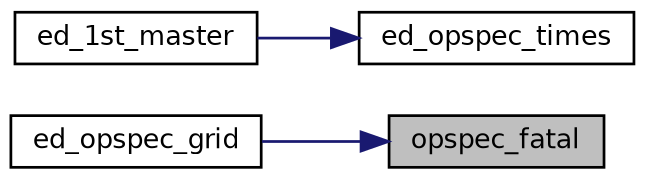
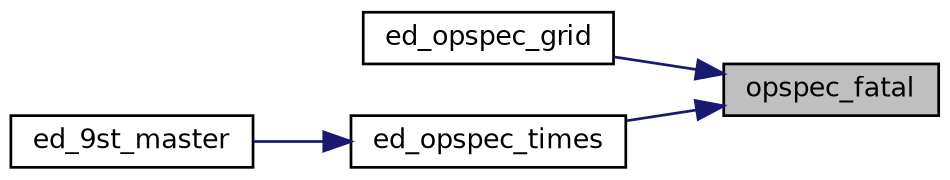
node "ed_1st_master": label "ed_1st_master" -> "ed_9st_master"
edge "ed_opspec_times" -> "opspec_fatal": added
